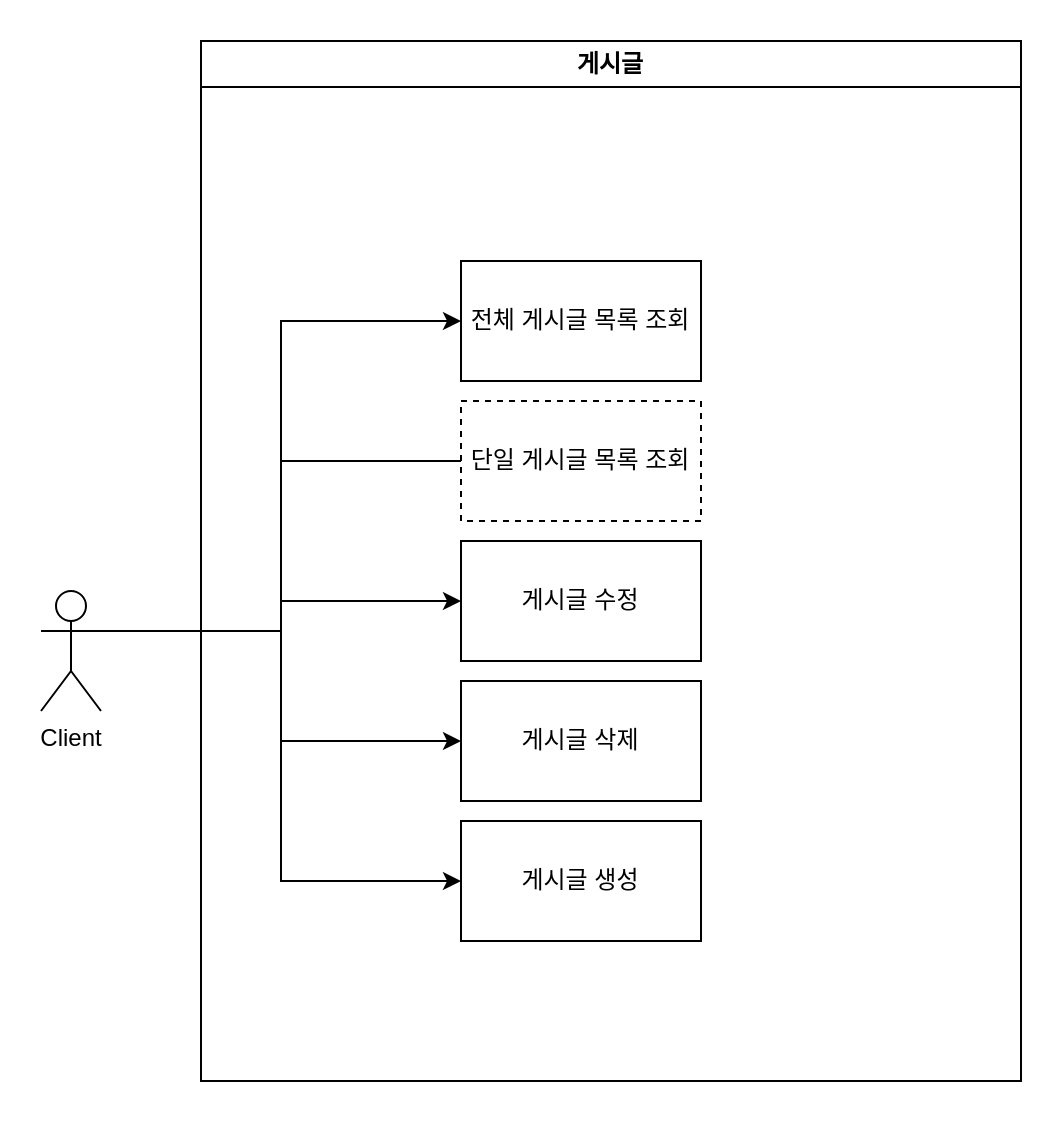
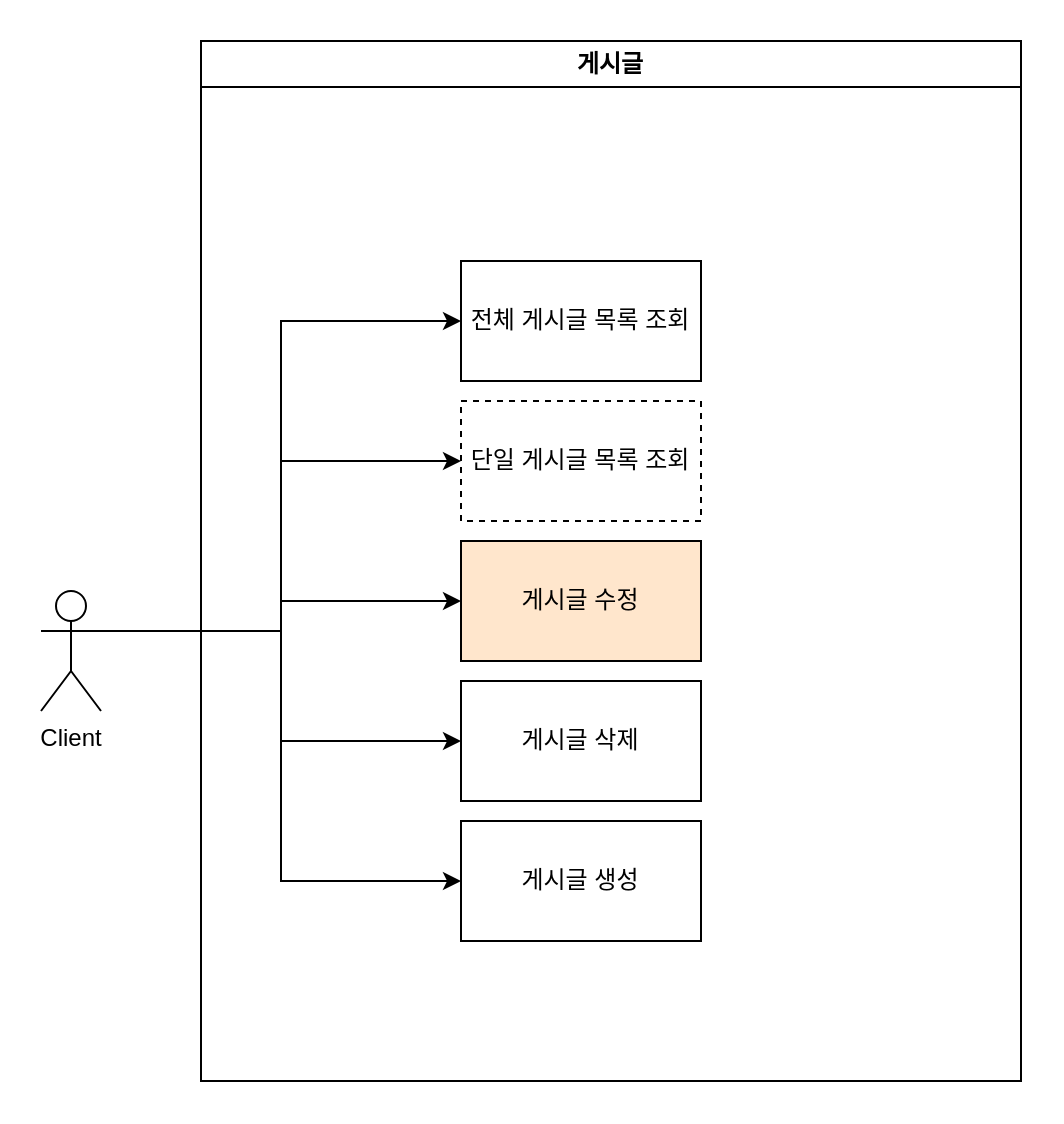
edge "단일 게시글 목록 조회" -- "Client": arrowhead none -> classic
node "게시글 수정": fillcolor #ffffff -> #ffe6cc
